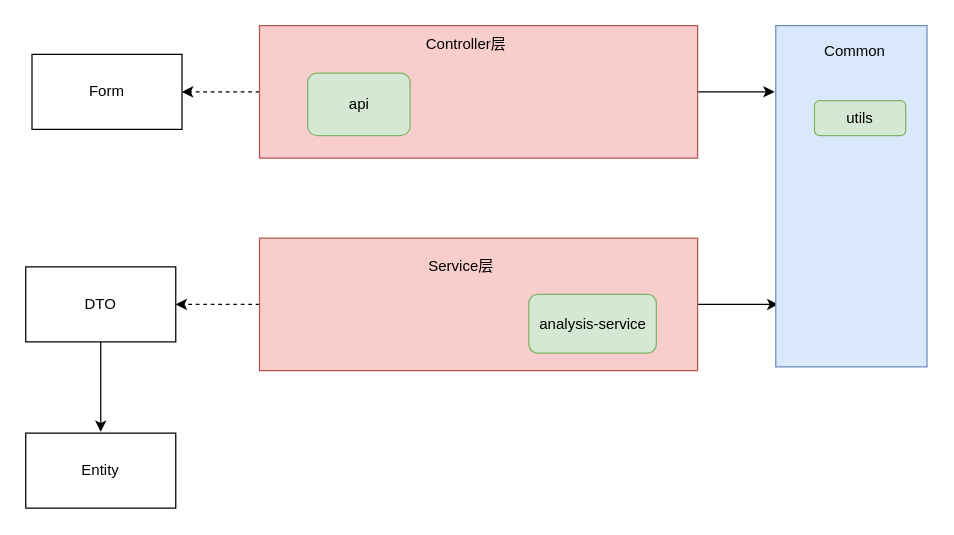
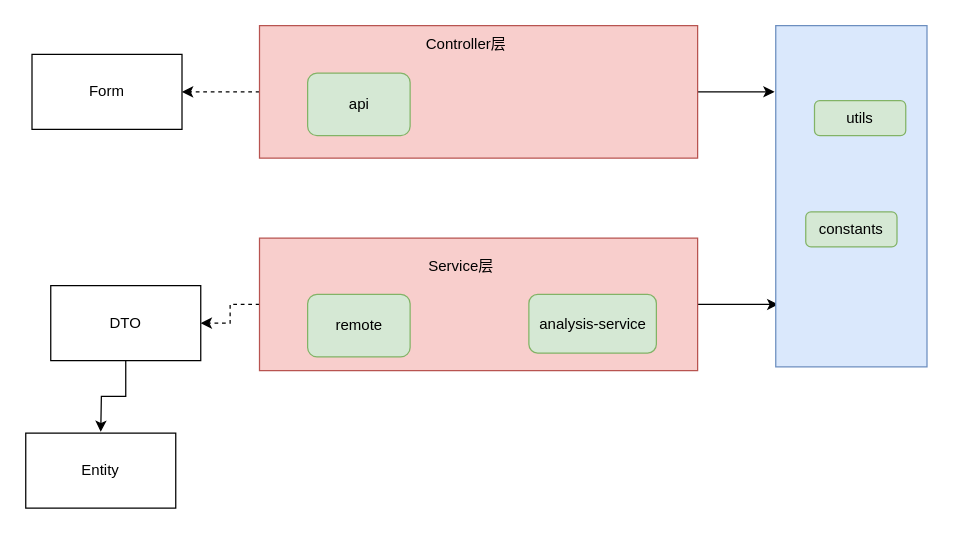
node "Common": removed
node "constants": added
node "DTO": moved (101, 304) -> (126, 323)
node "remote": added
